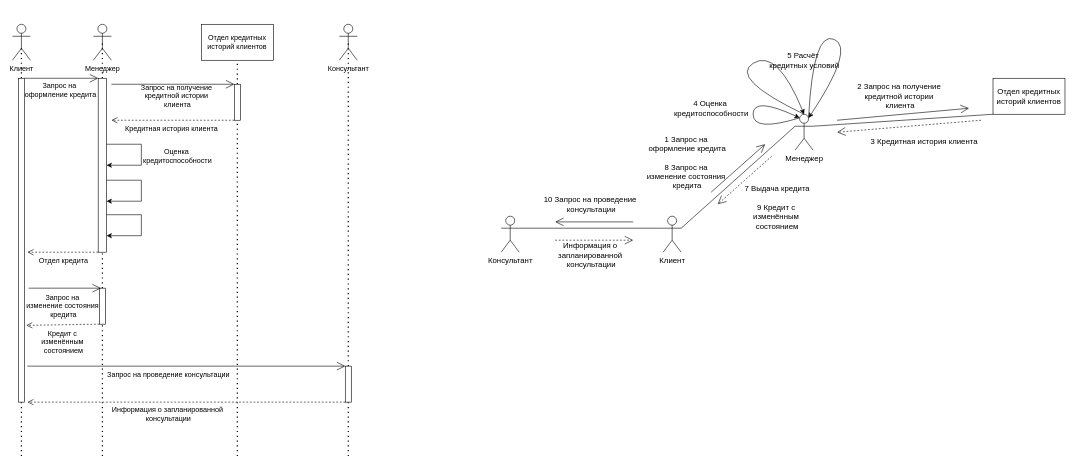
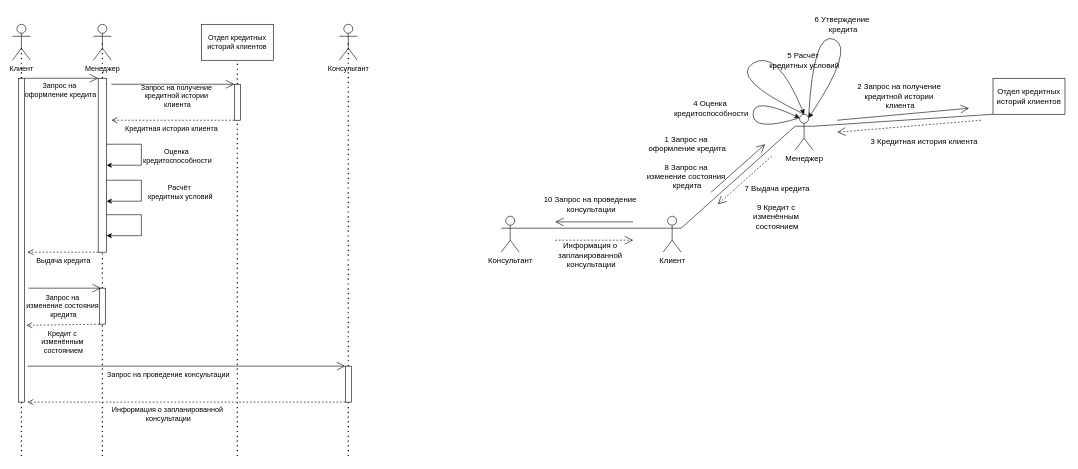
node "6 Утверждение кредита": added
node "Расчёт кредитных условий": added
node "Отдел кредита": label "Отдел кредита" -> "Выдача кредита"
